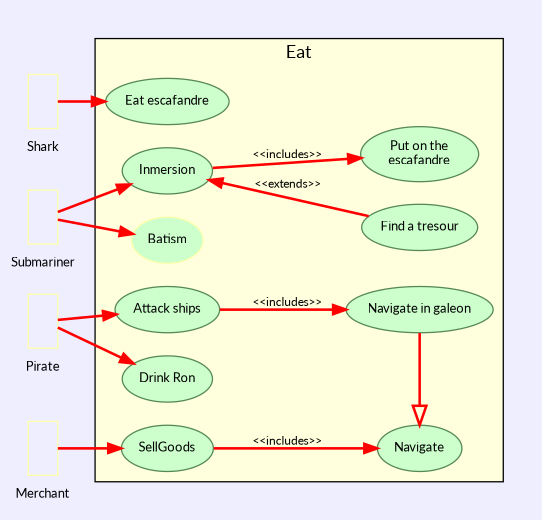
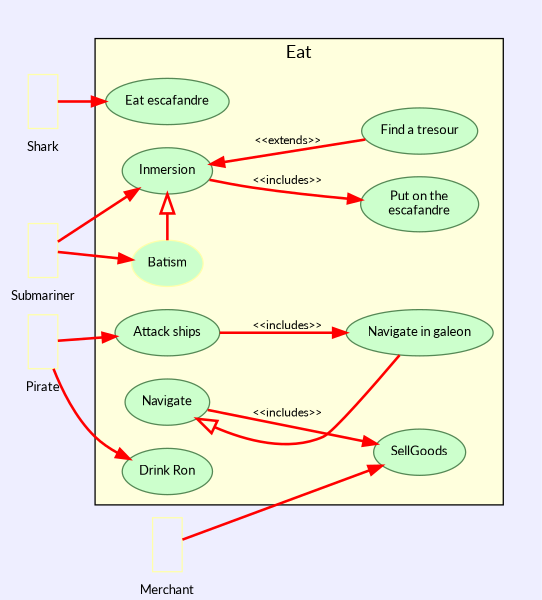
edge "Batism" -> "Inmersion": added
edge "SellGoods" -> "Navigate": reversed
